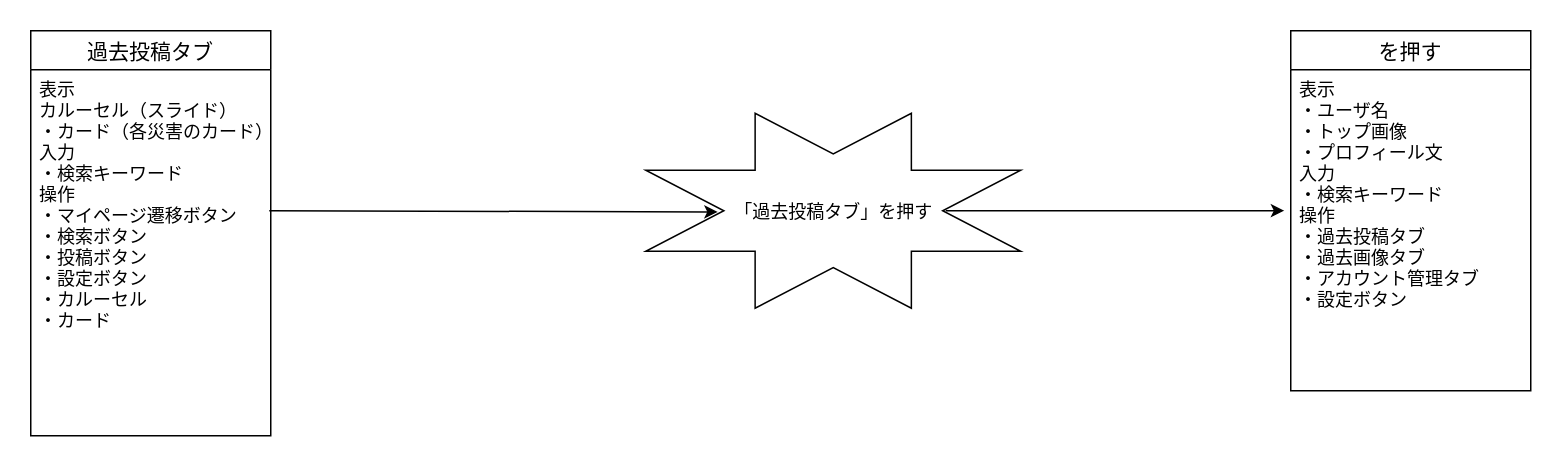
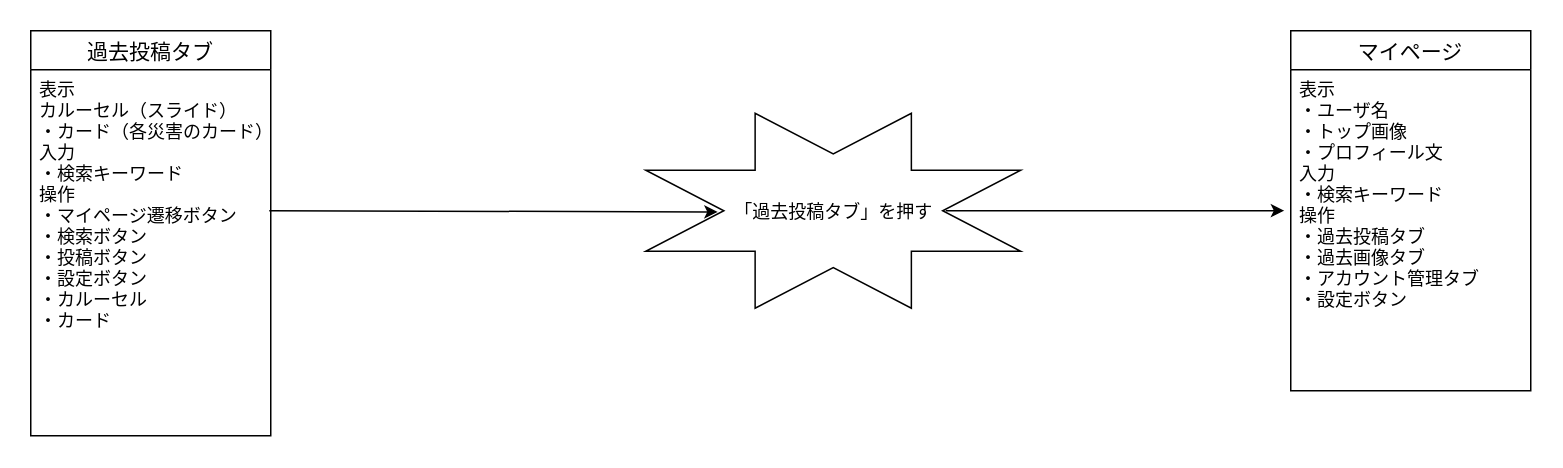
node "を押す": label "を押す" -> "マイページ"
